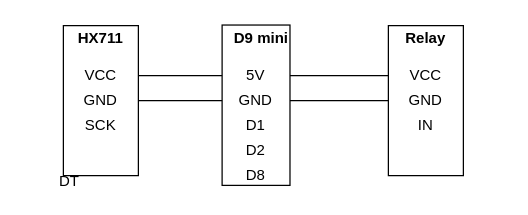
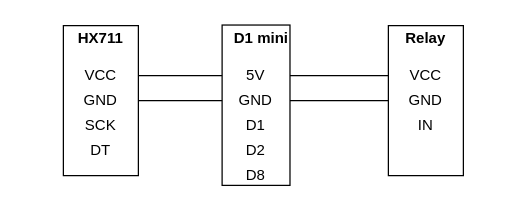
node "D9 mini": label "D9 mini" -> "D1 mini"
node "DT": moved (69, 182) -> (101, 151)
